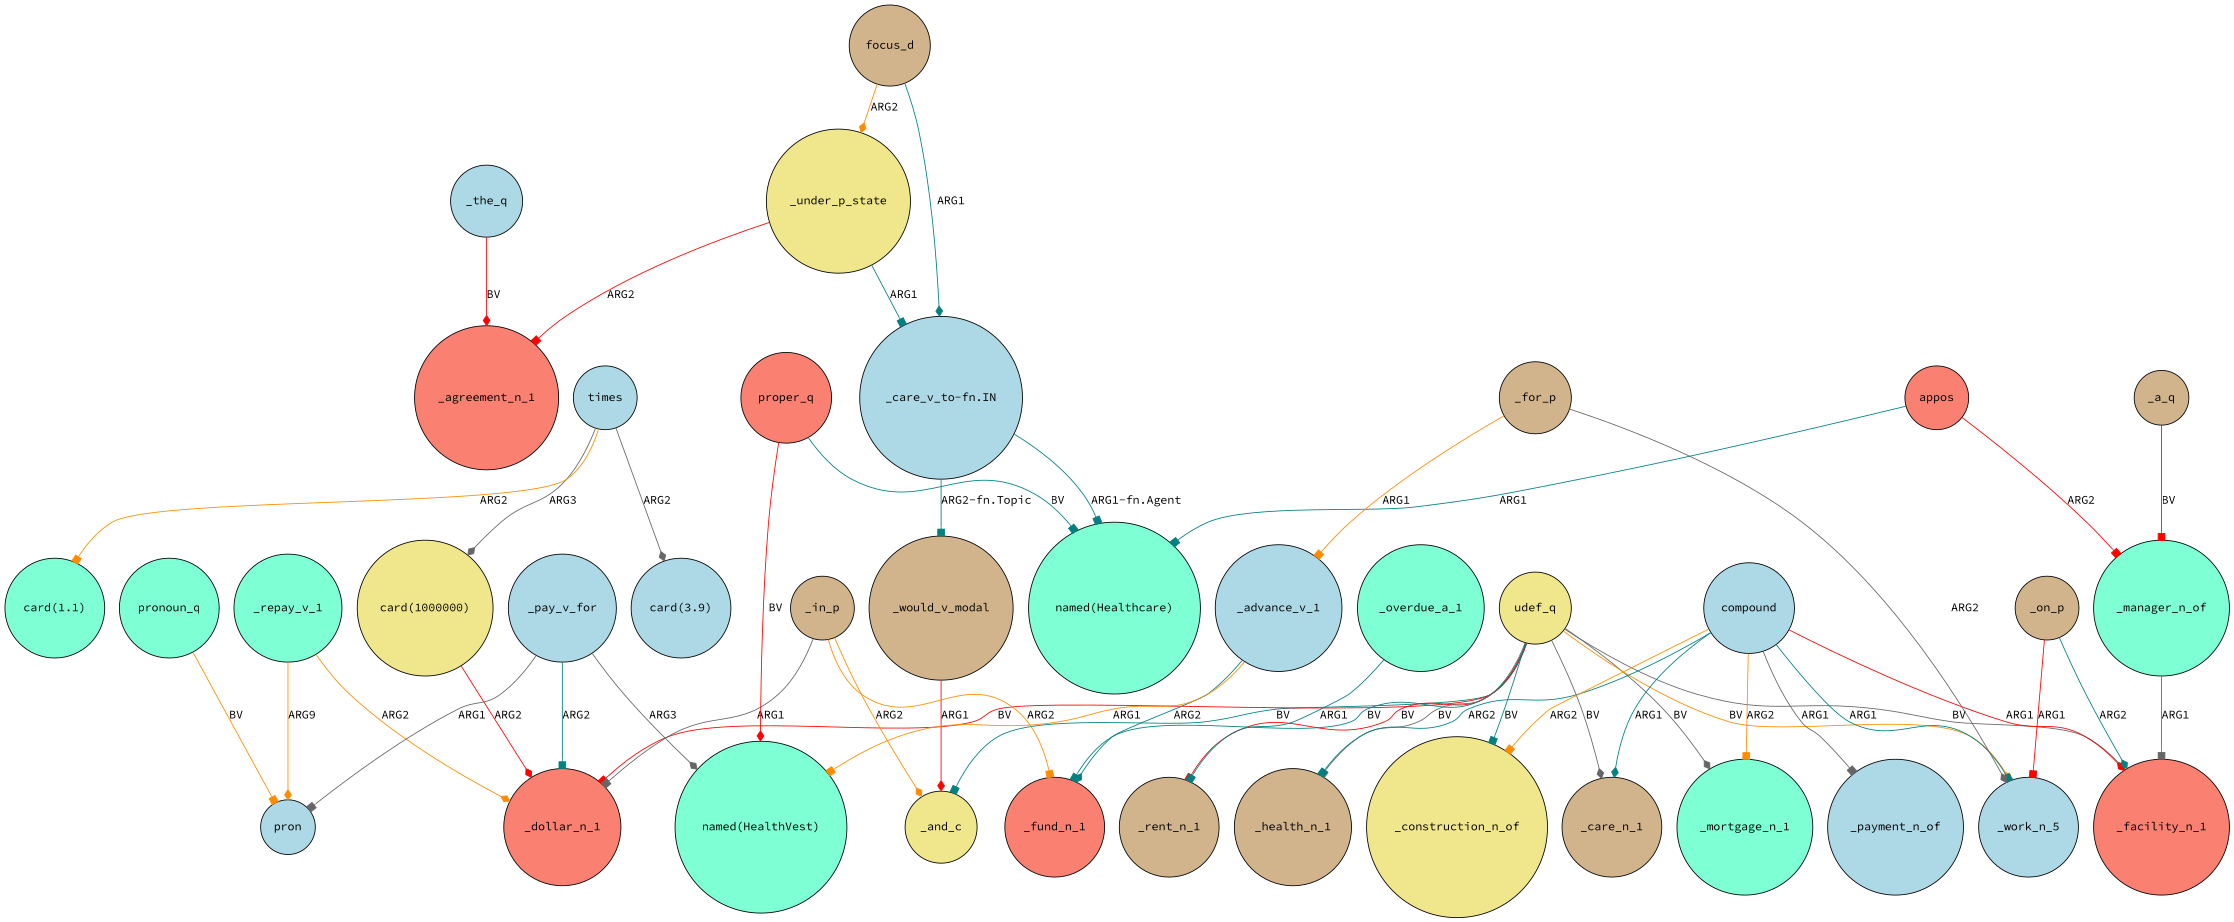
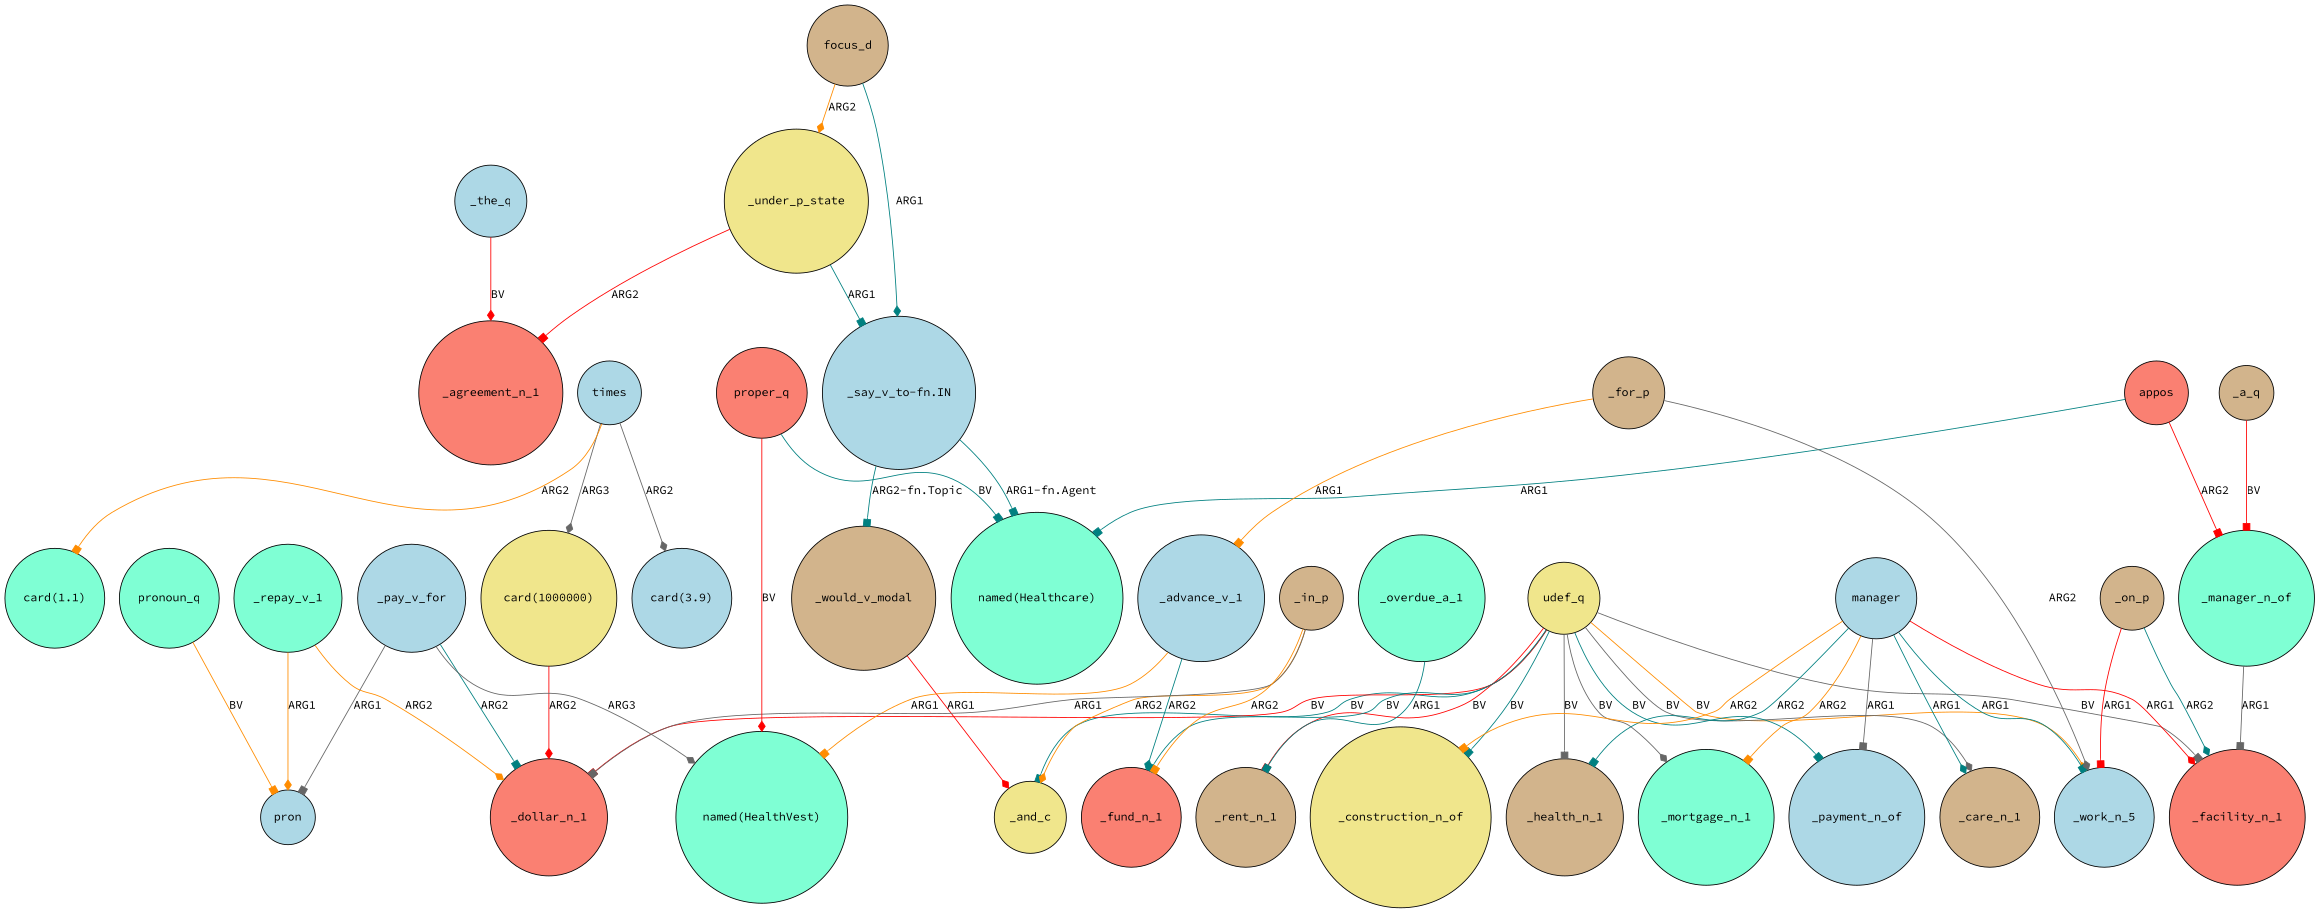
node "_care_v_to-fn.IN": label "_care_v_to-fn.IN" -> "_say_v_to-fn.IN"
node "compound": label "compound" -> "manager"
edge "udef_q" -> "_facility_n_1": arrowhead diamond -> box
edge "udef_q" -> "_payment_n_of": added, label "BV"
edge "_repay_v_1" -> "pron": label "ARG9" -> "ARG1"
